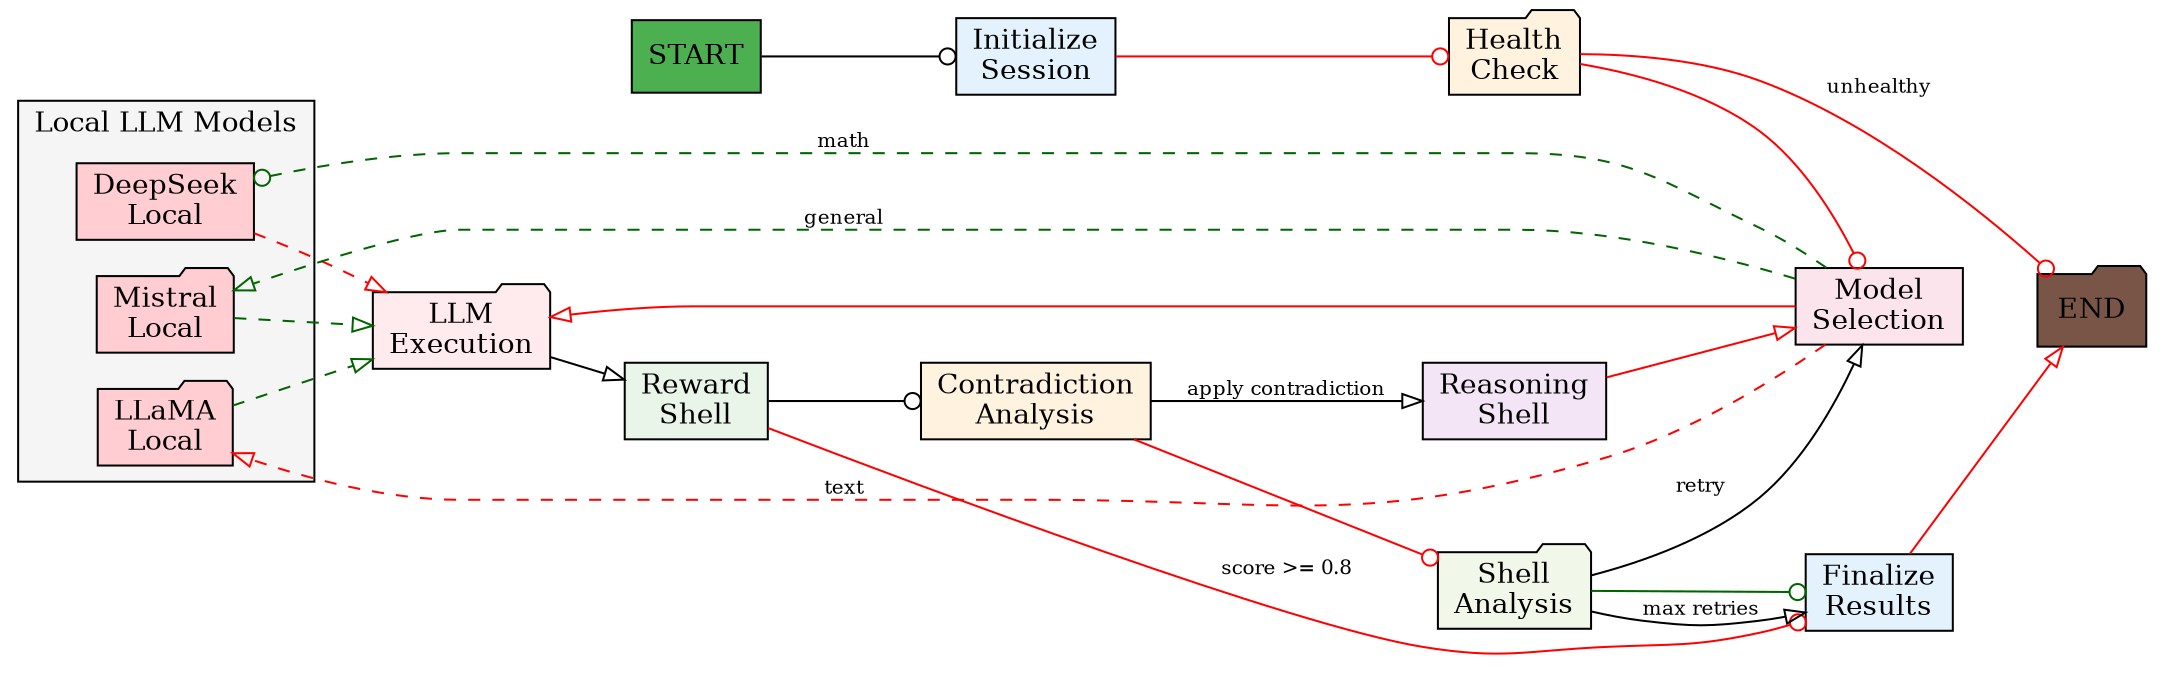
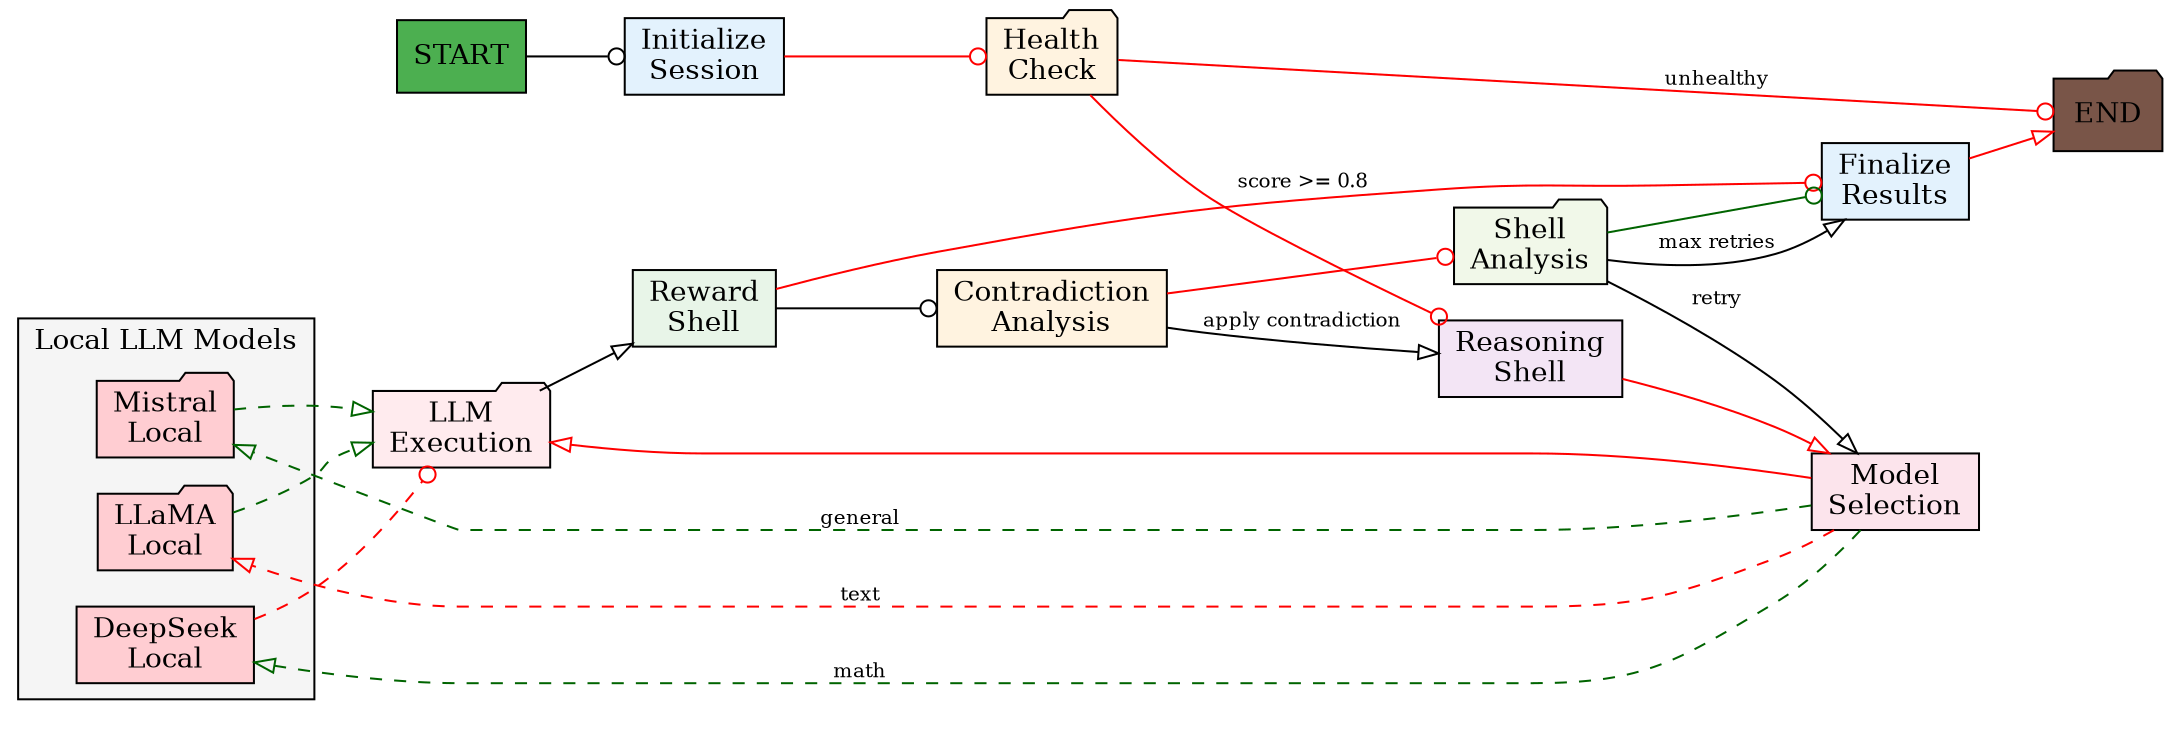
edge "Health Check" -> "Model Selection": now "Health Check" -> "Reasoning Shell"
edge "Model Selection" -> "DeepSeek Local": arrowhead odot -> onormal
edge "DeepSeek Local" -> "LLM Execution": arrowhead onormal -> odot
